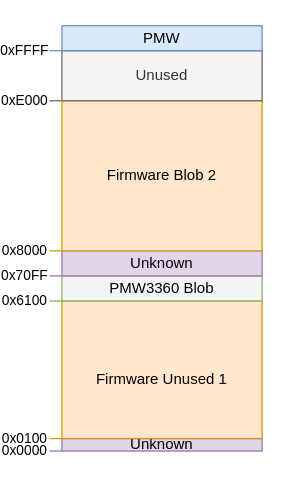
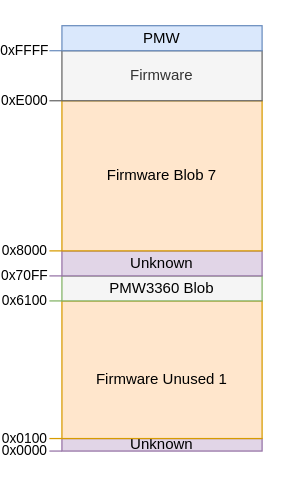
node "Unused": label "Unused" -> "Firmware"
node "Firmware Blob 2": label "Firmware Blob 2" -> "Firmware Blob 7"
